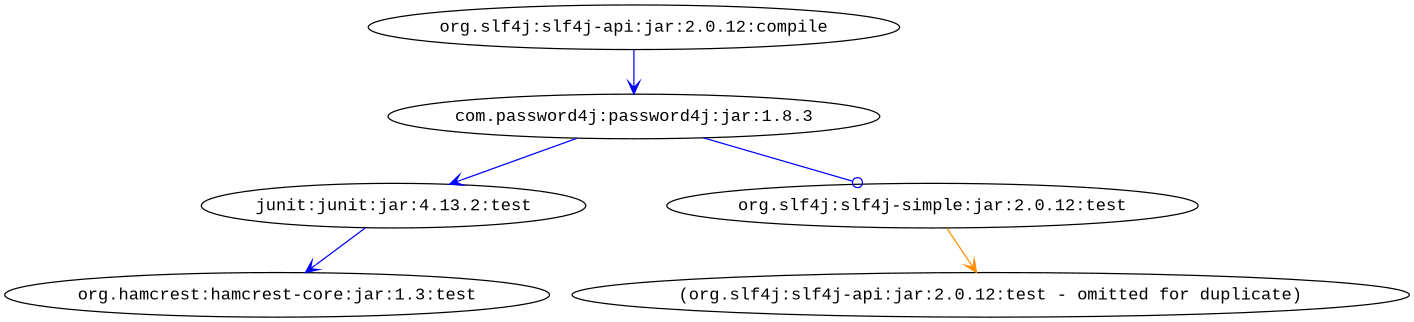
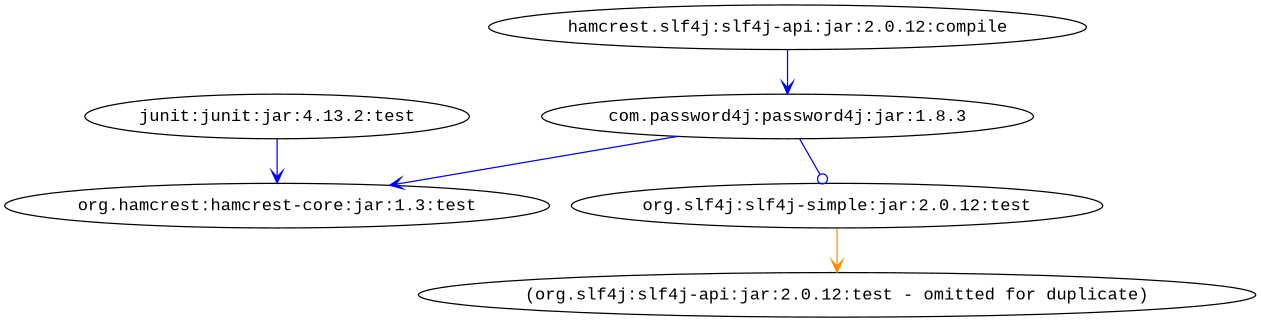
node "org.slf4j:slf4j-api:jar:2.0.12:compile": label "org.slf4j:slf4j-api:jar:2.0.12:compile" -> "hamcrest.slf4j:slf4j-api:jar:2.0.12:compile"
edge "com.password4j:password4j:jar:1.8.3" -> "junit:junit:jar:4.13.2:test": now "com.password4j:password4j:jar:1.8.3" -> "org.hamcrest:hamcrest-core:jar:1.3:test"
